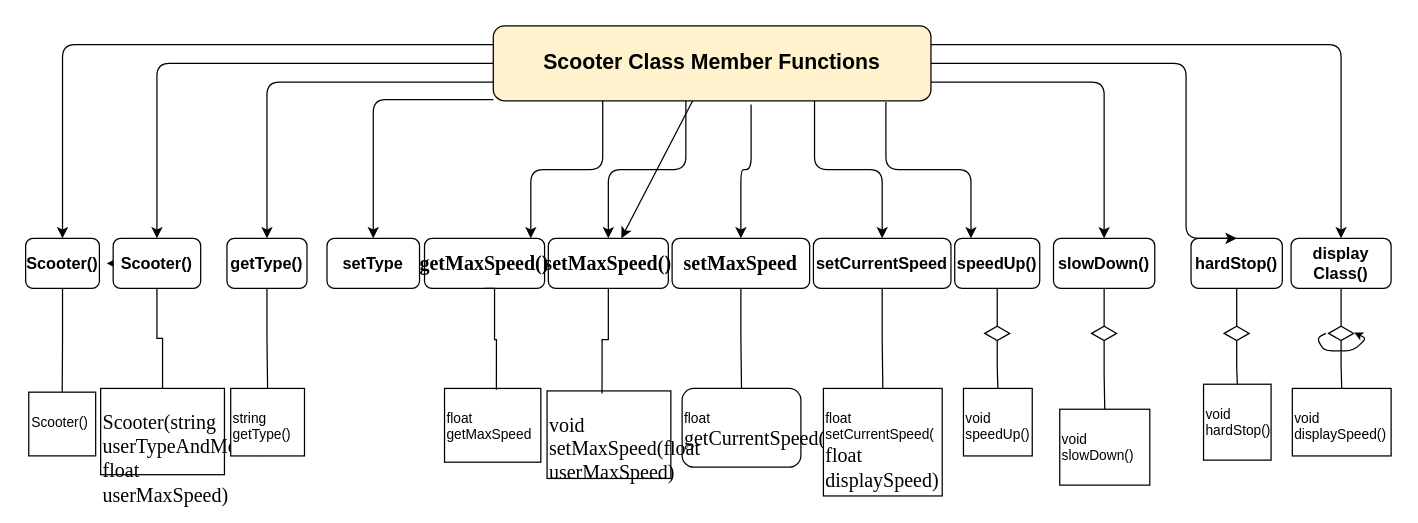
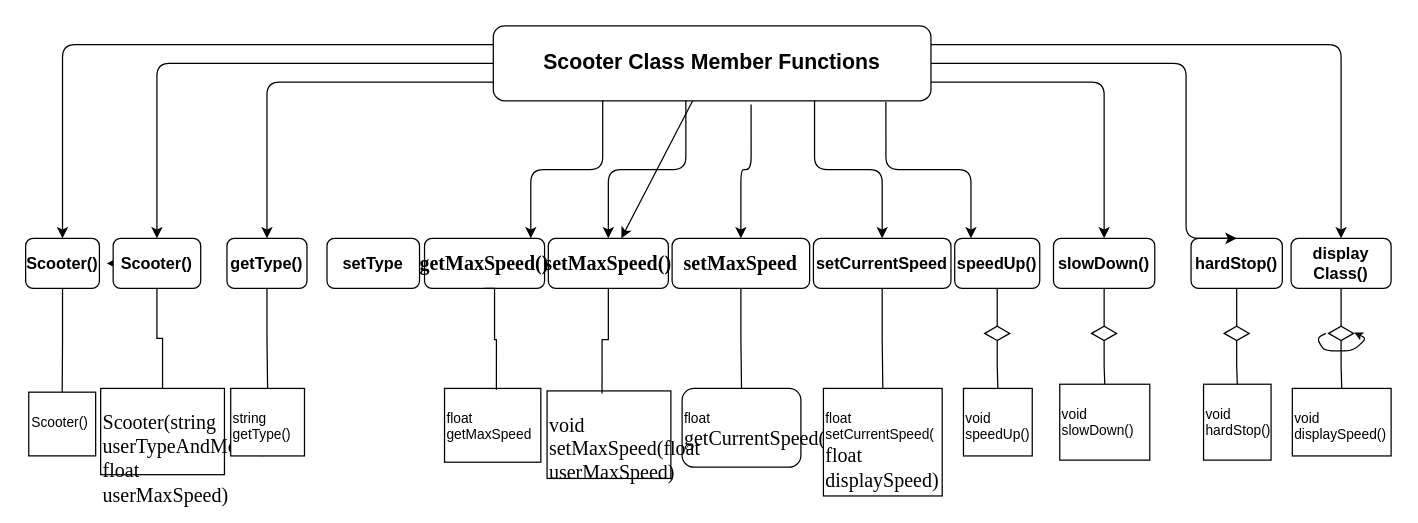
node "Scooter Class Member Functions": fillcolor #fff2cc -> #ffffff
edge "Scooter Class Member Functions" -> "setType": removed
node "void slowDown()": moved (1104, 447) -> (1104, 422)
